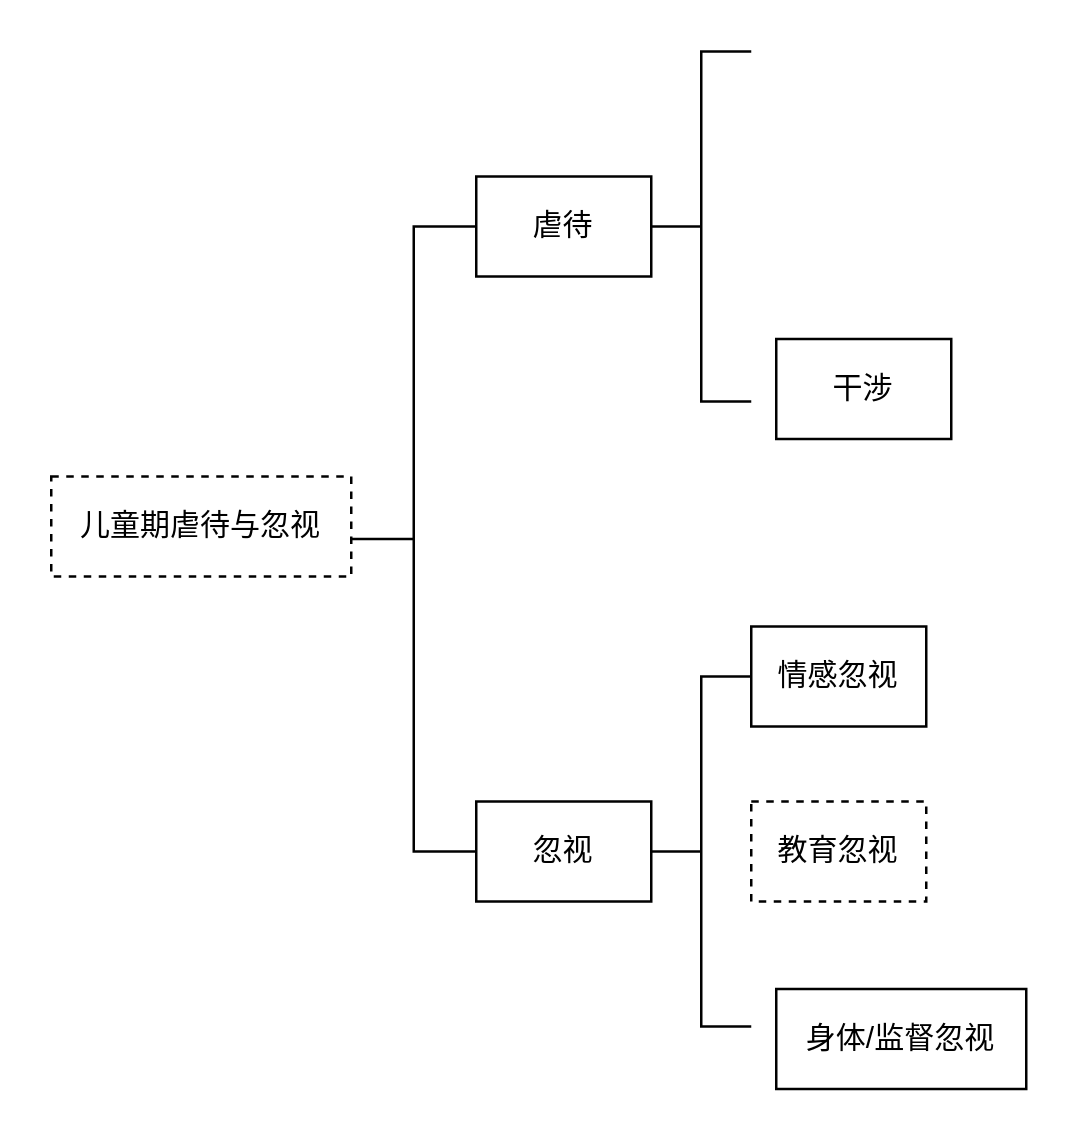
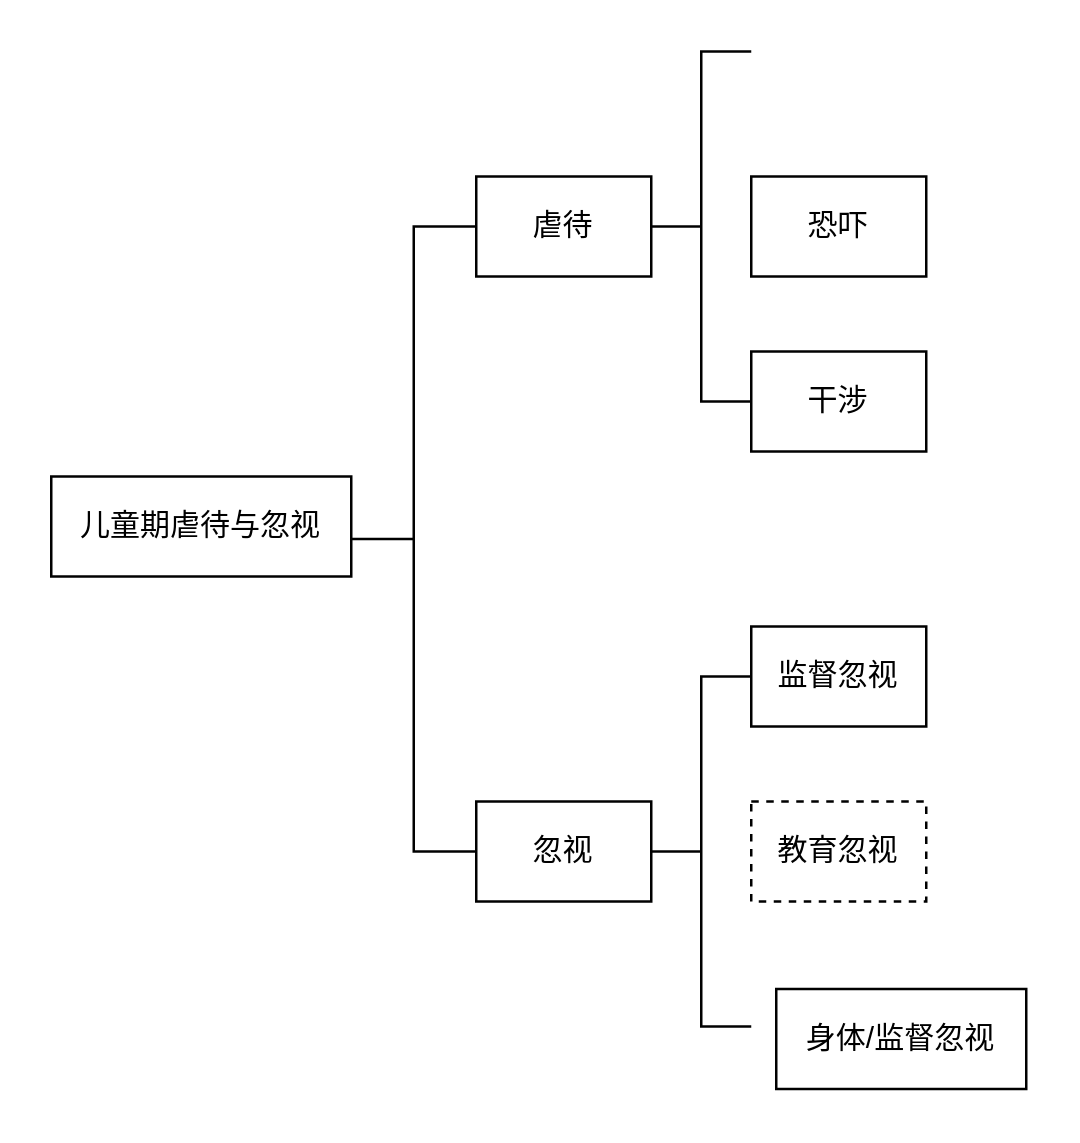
node "恐吓": added
node "干涉": moved (864, 389) -> (839, 401)
node "儿童期虐待与忽视": style dashed -> solid
node "情感忽视": label "情感忽视" -> "监督忽视"
